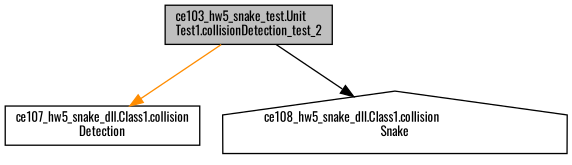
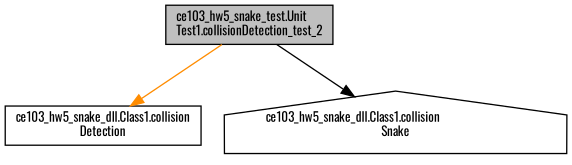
node "ce107_hw5_snake_dll.Class1.collision Detection": label "ce107_hw5_snake_dll.Class1.collision Detection" -> "ce103_hw5_snake_dll.Class1.collision Detection"
node "ce108_hw5_snake_dll.Class1.collision Snake": label "ce108_hw5_snake_dll.Class1.collision Snake" -> "ce103_hw5_snake_dll.Class1.collision Snake"
